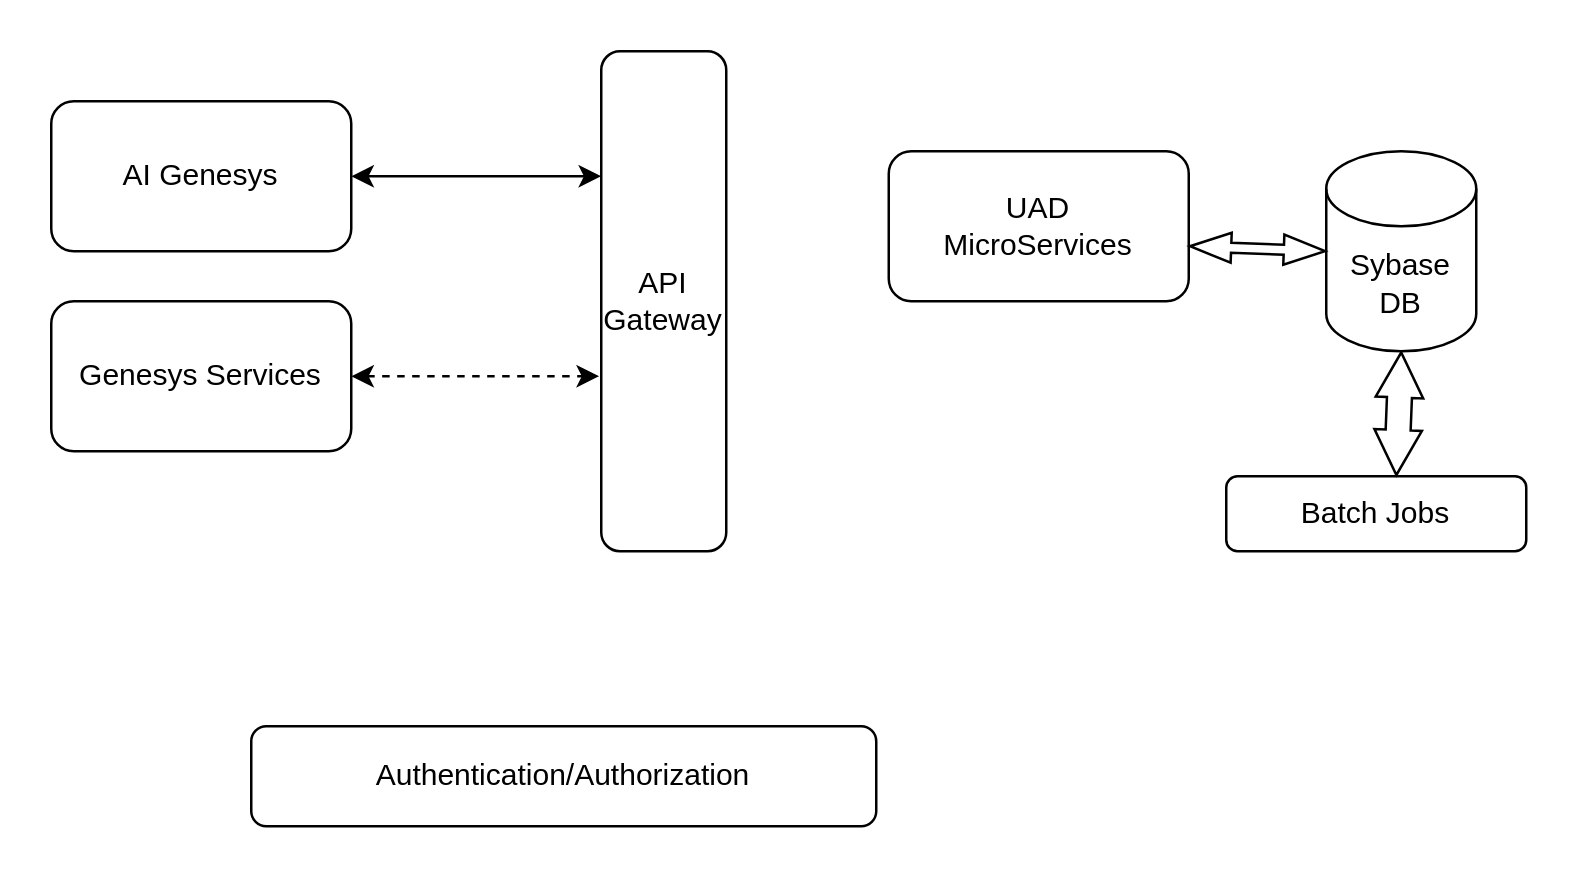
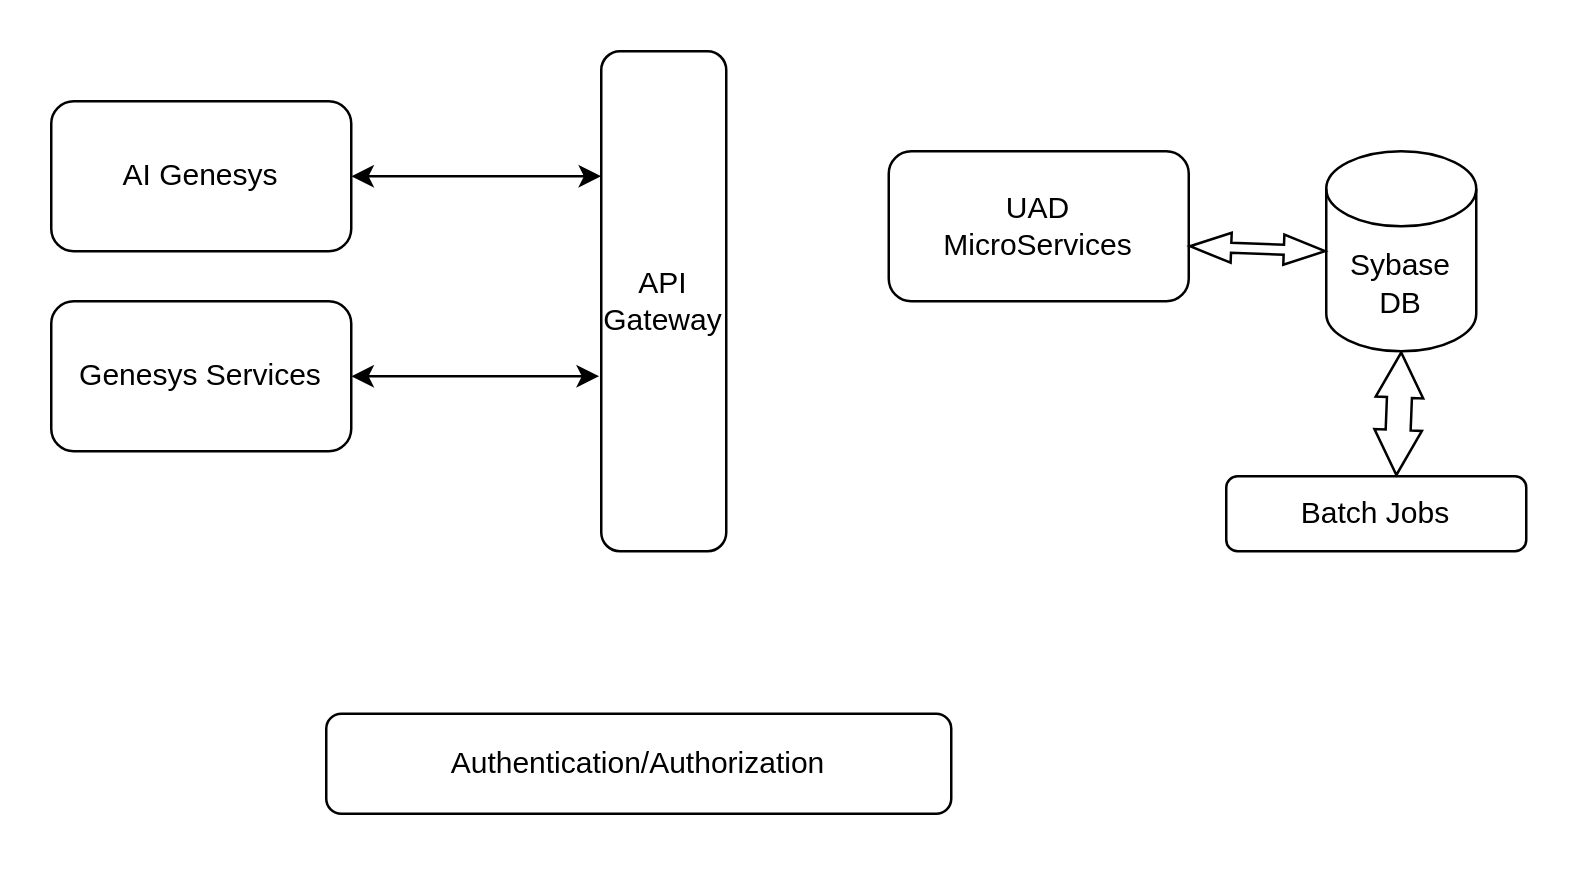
edge "API Gateway" -- "Genesys Services": style dashed -> solid
node "Authentication/Authorization": moved (564, 776) -> (639, 764)
